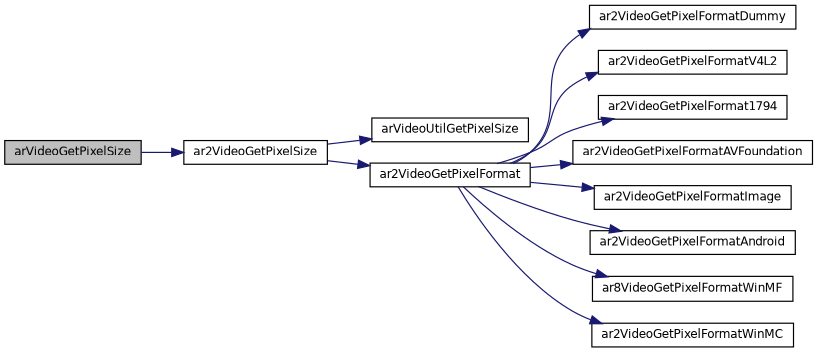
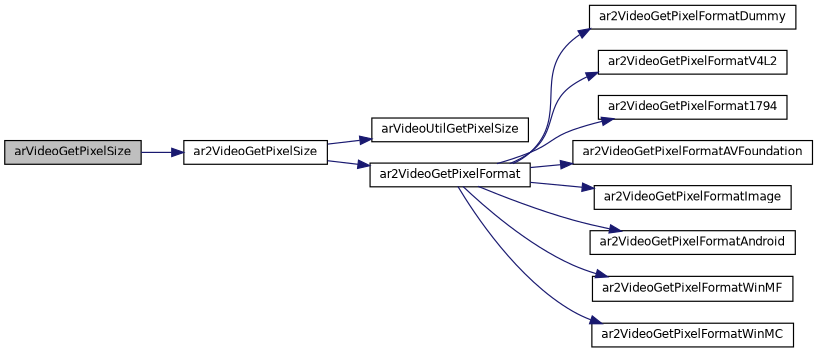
node "ar8VideoGetPixelFormatWinMF": label "ar8VideoGetPixelFormatWinMF" -> "ar2VideoGetPixelFormatWinMF"
